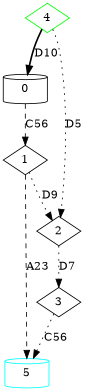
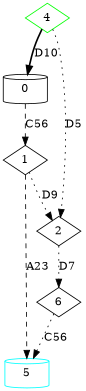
node "3": label "3" -> "6"
